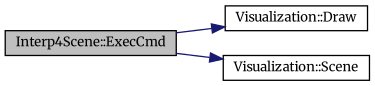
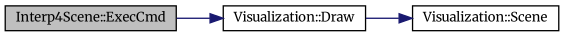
edge "Interp4Scene::ExecCmd" -> "Visualization::Scene": now "Visualization::Draw" -> "Visualization::Scene"
